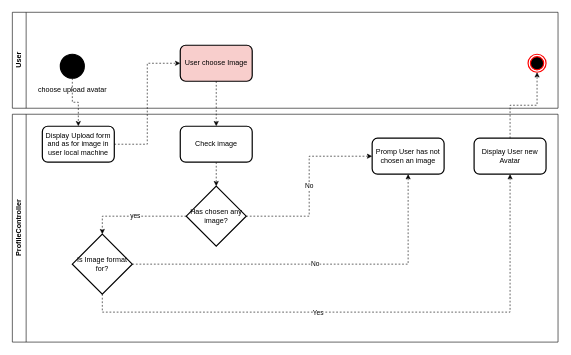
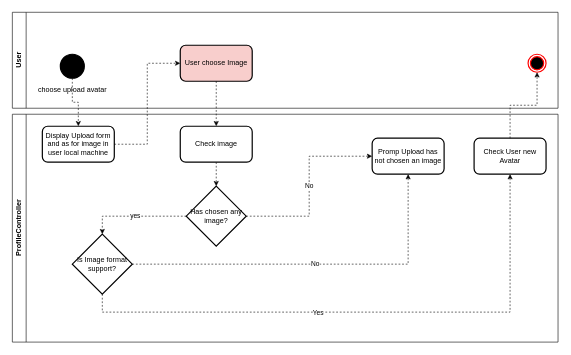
node "Promp User has not chosen an image": label "Promp User has not chosen an image" -> "Promp Upload has not chosen an image"
node "Display User new Avatar": label "Display User new Avatar" -> "Check User new Avatar"
node "Is Image format for?": label "Is Image format for?" -> "Is Image format support?"
